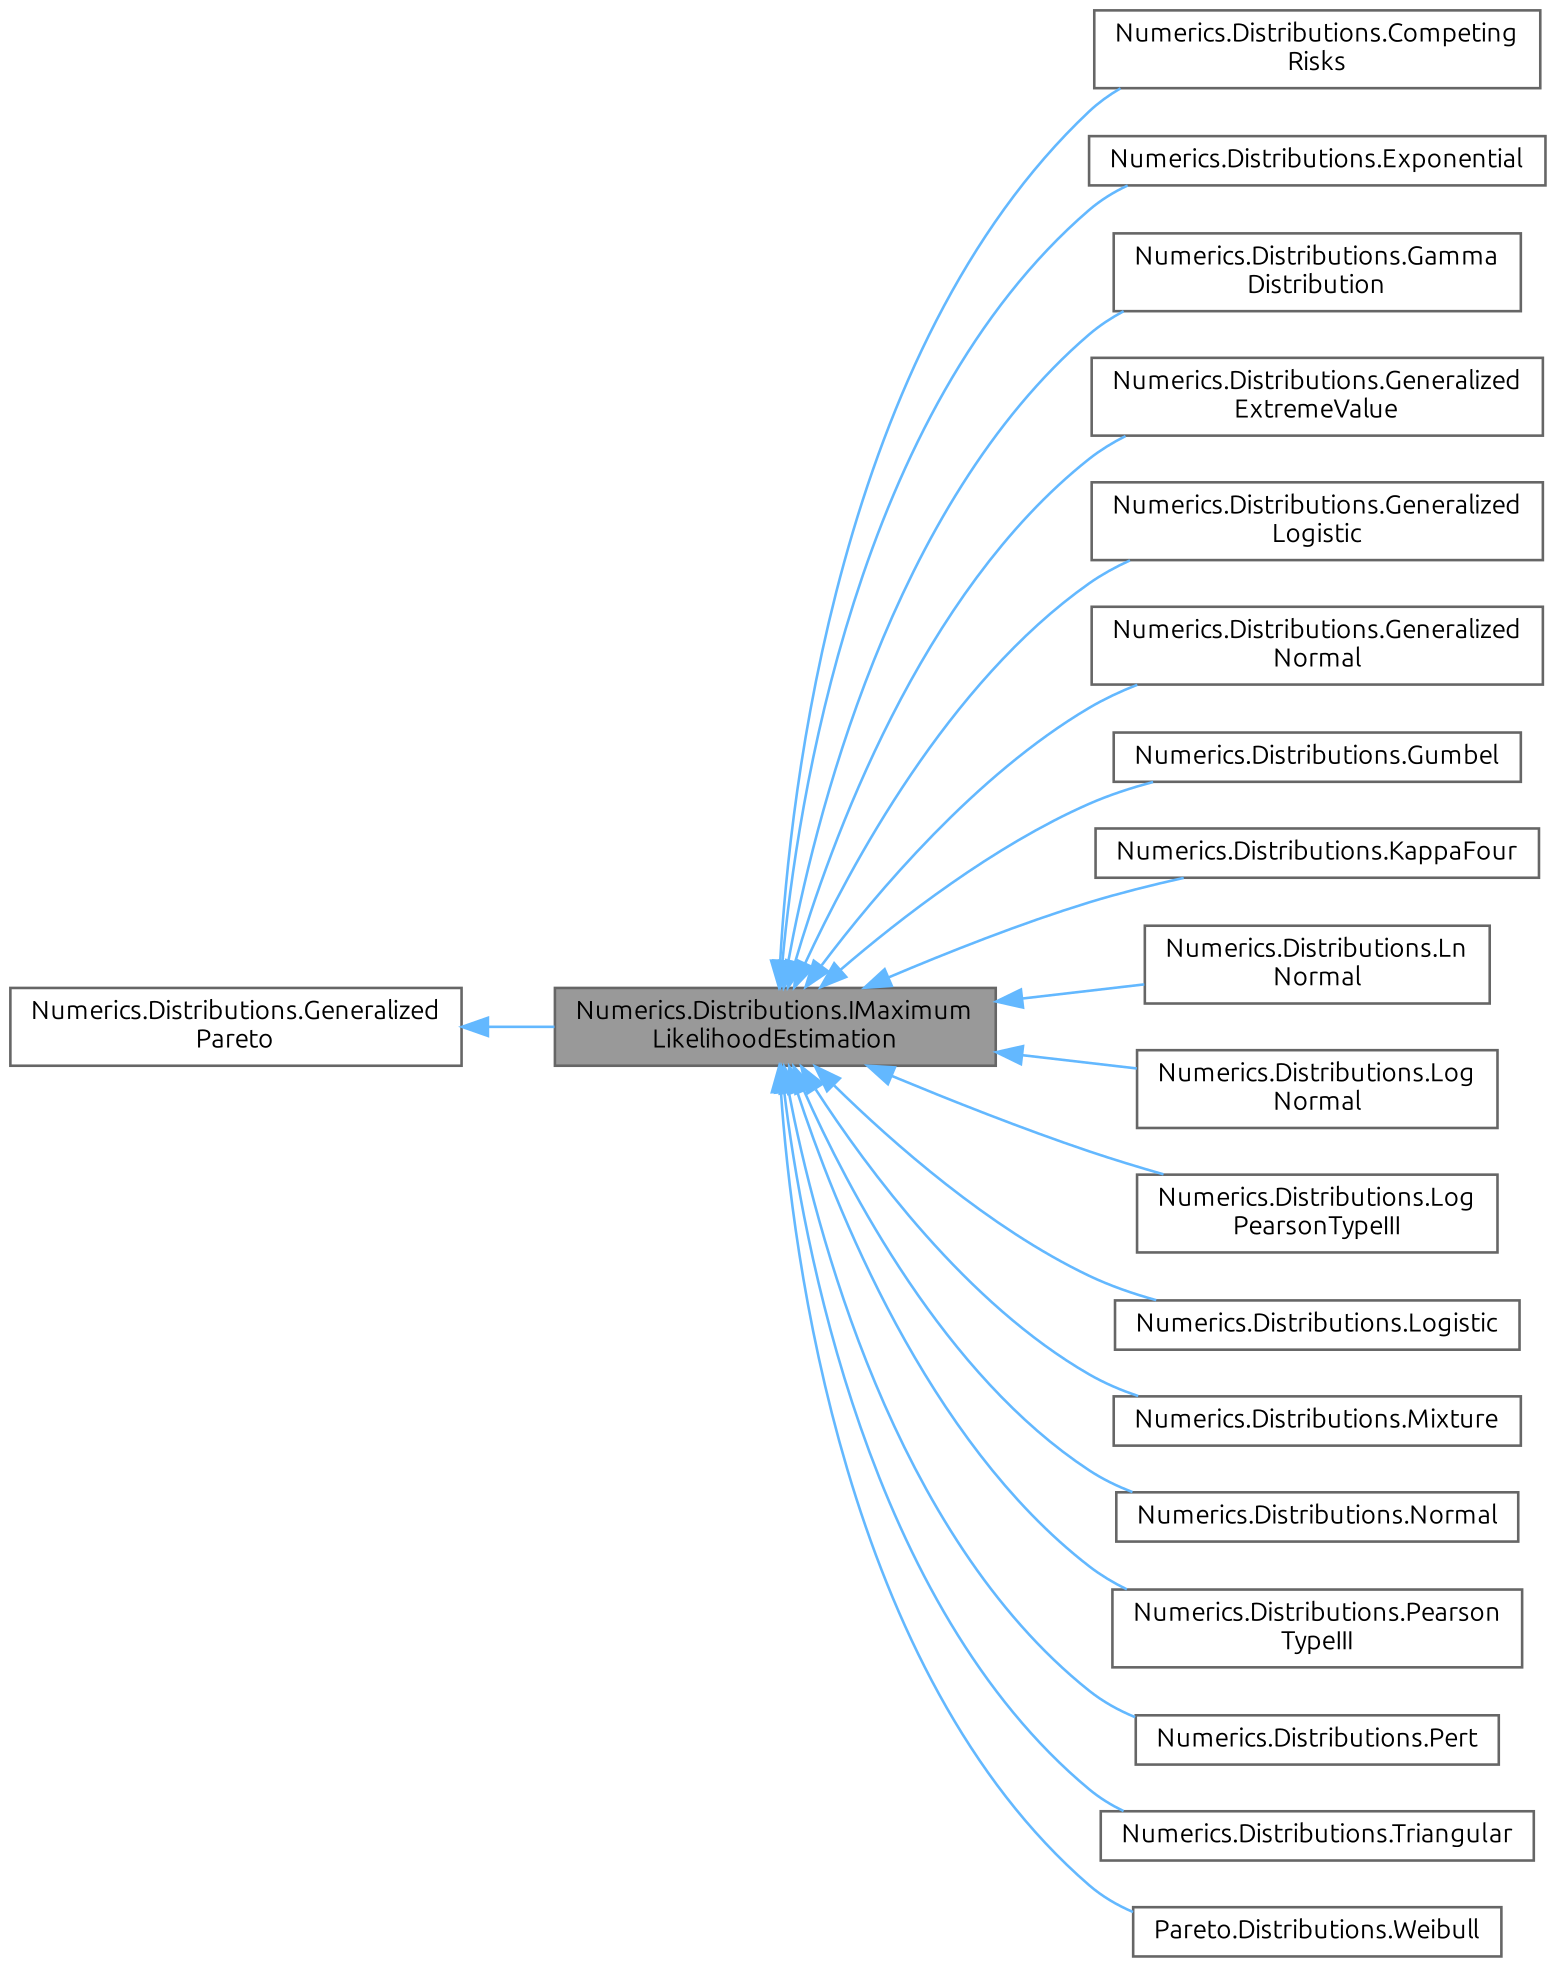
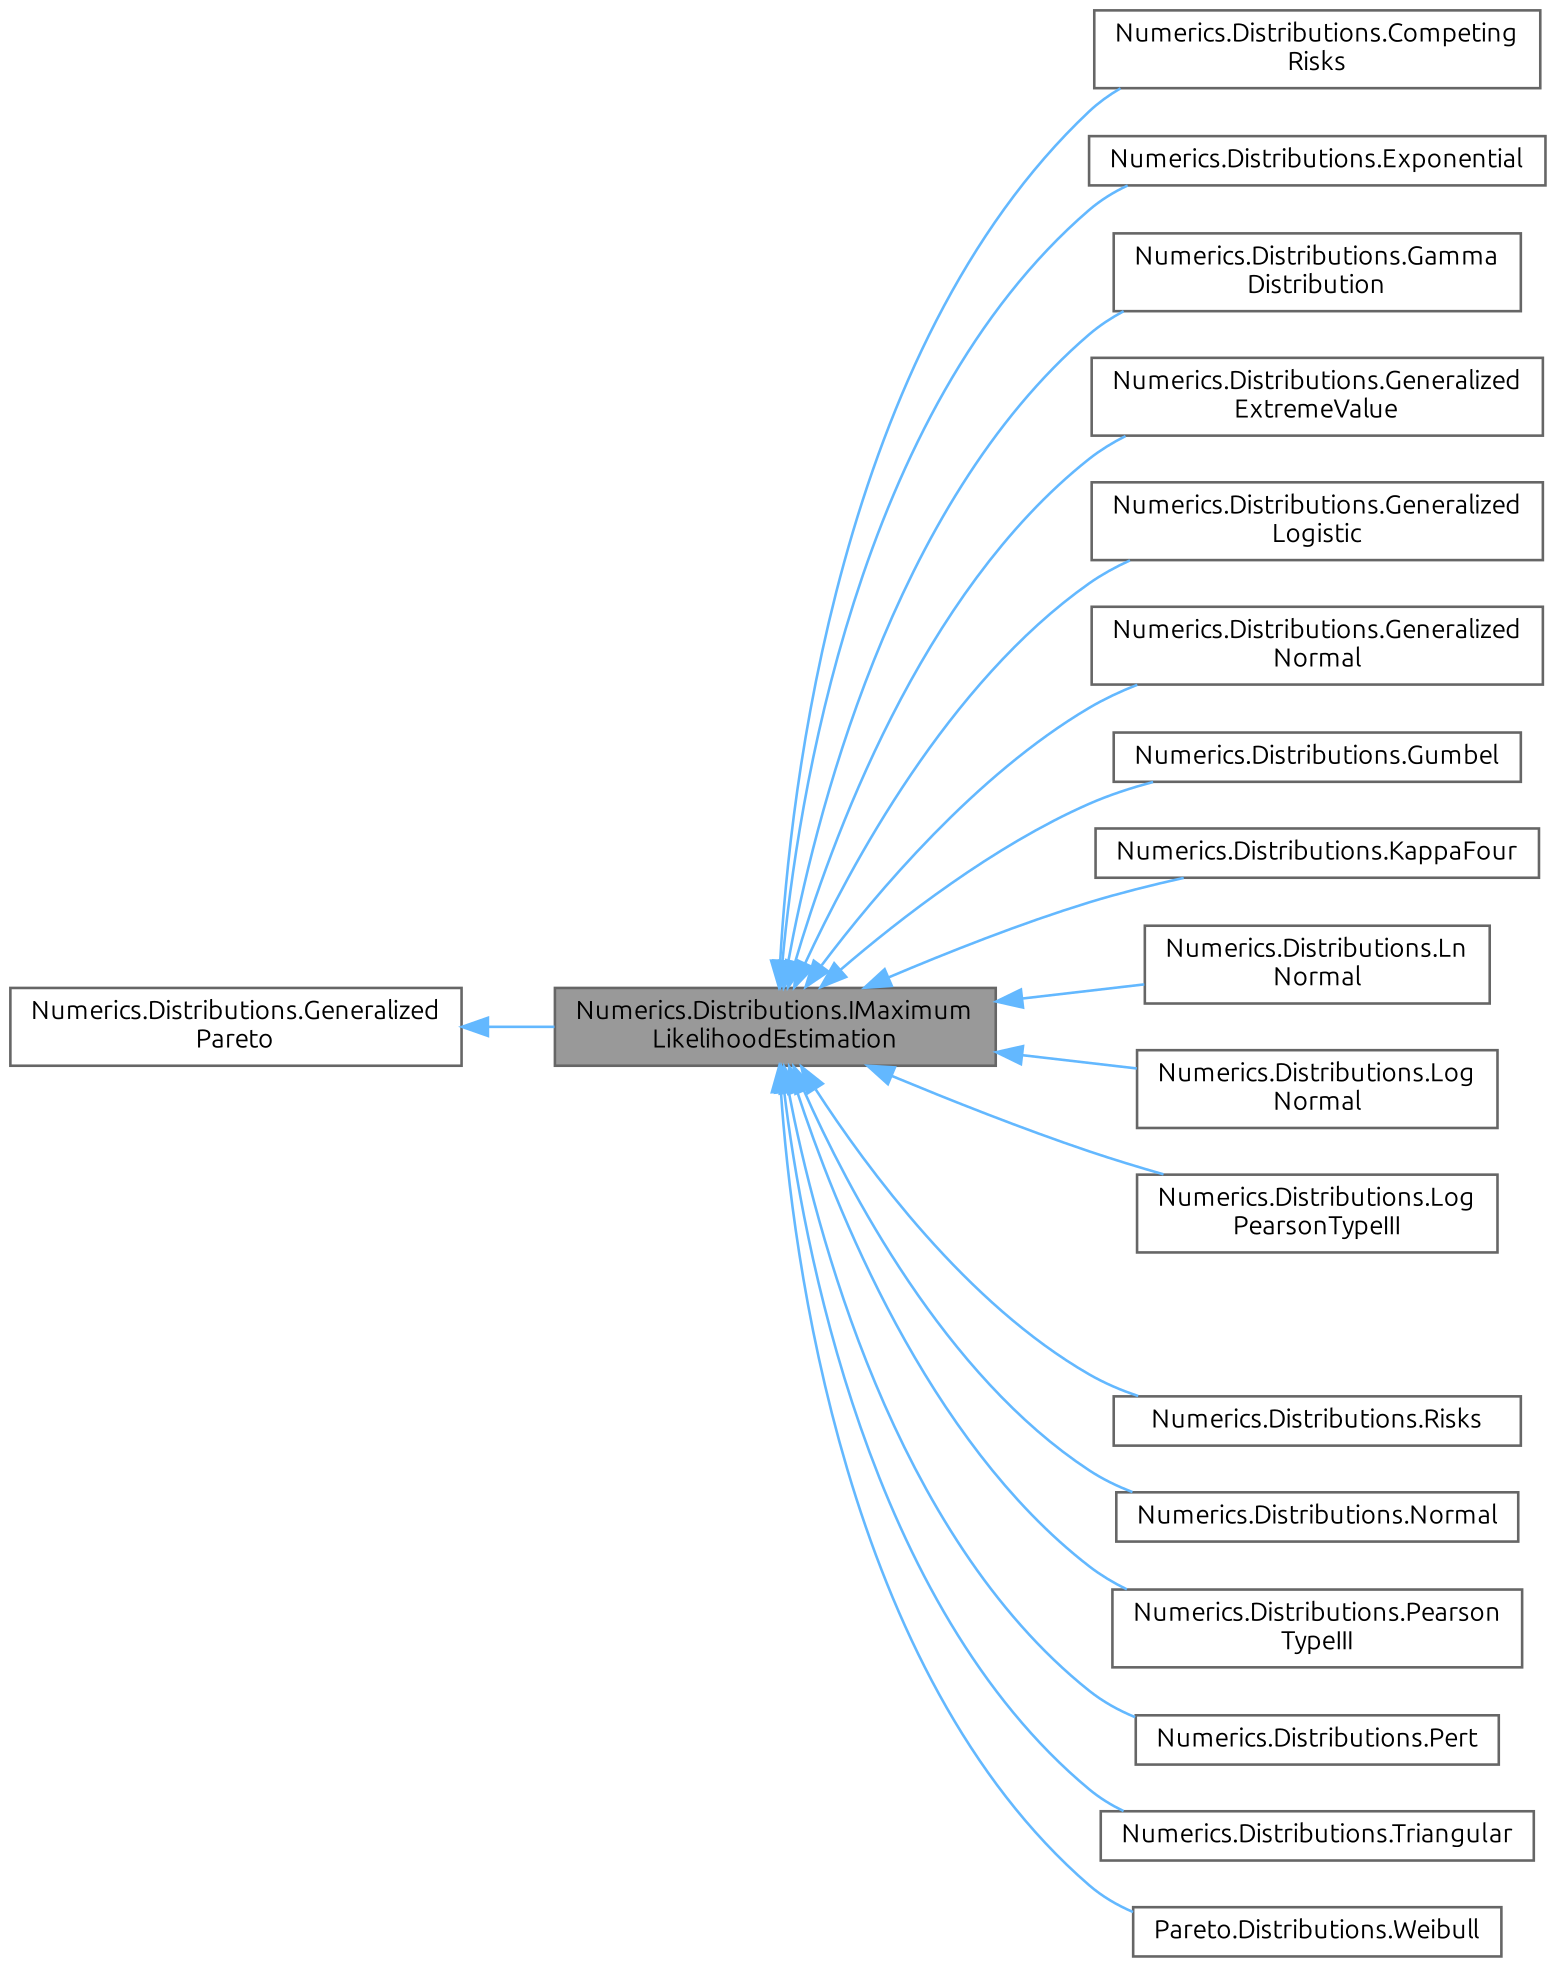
node "Numerics.Distributions.Logistic": removed
node "Numerics.Distributions.Mixture": label "Numerics.Distributions.Mixture" -> "Numerics.Distributions.Risks"
